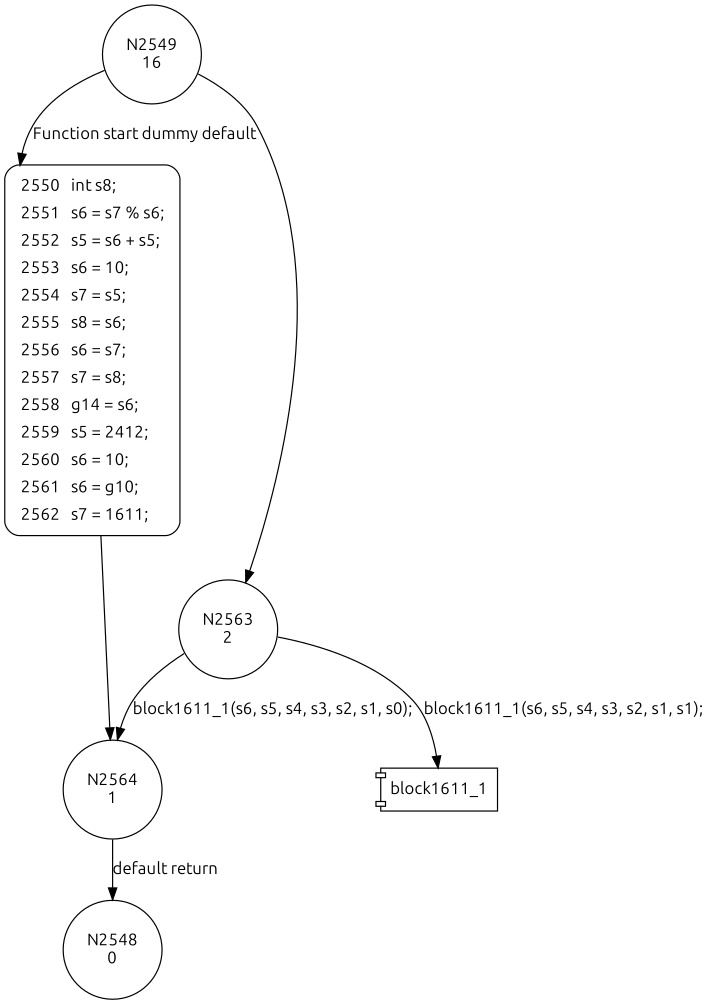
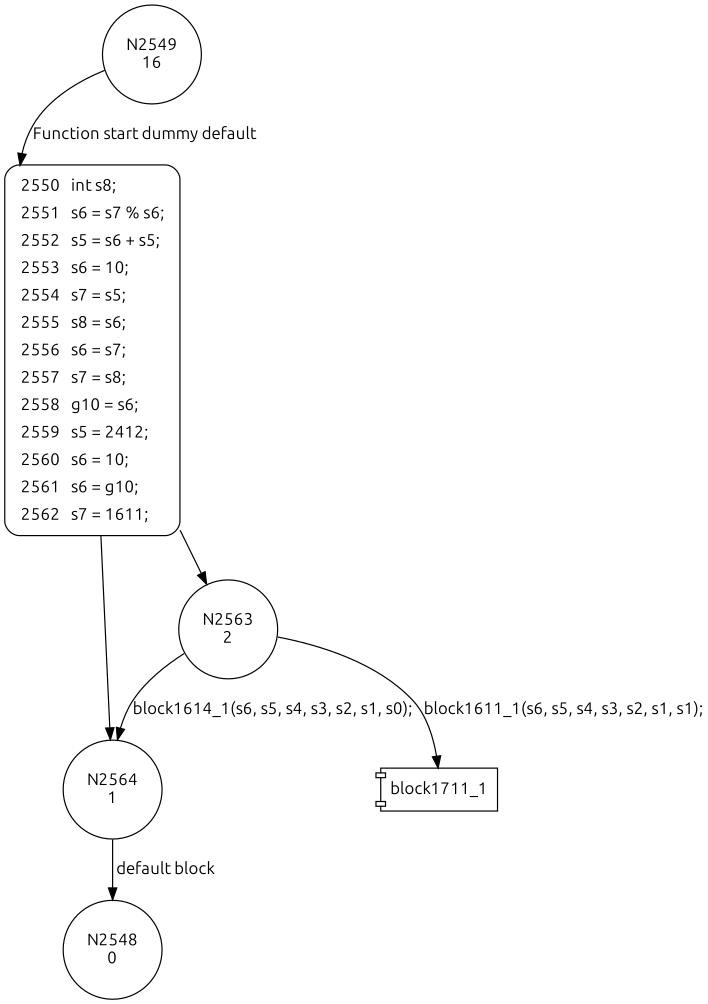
edge "N2549 16" -> "N2563 2": now "2550" -> "N2563 2"
node "2550": text "g14 = s6;" -> "g10 = s6;"
edge "N2563 2" -> "N2564 1": label "block1611_1(s6, s5, s4, s3, s2, s1, s0);" -> "block1614_1(s6, s5, s4, s3, s2, s1, s0);"
node "block1611_1": label "block1611_1" -> "block1711_1"
edge "N2564 1" -> "N2548 0": label "default return" -> "default block"
